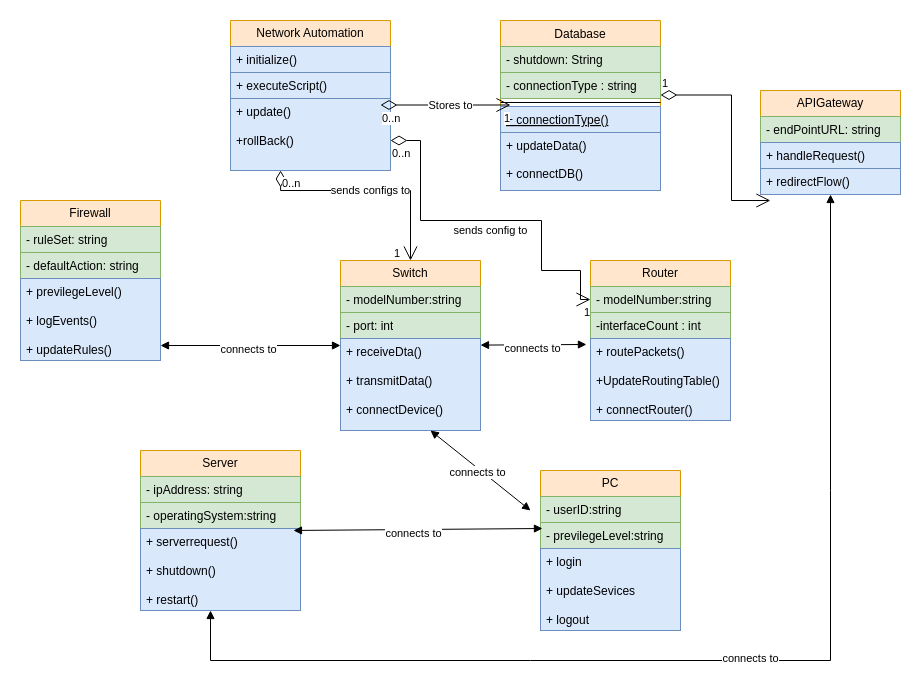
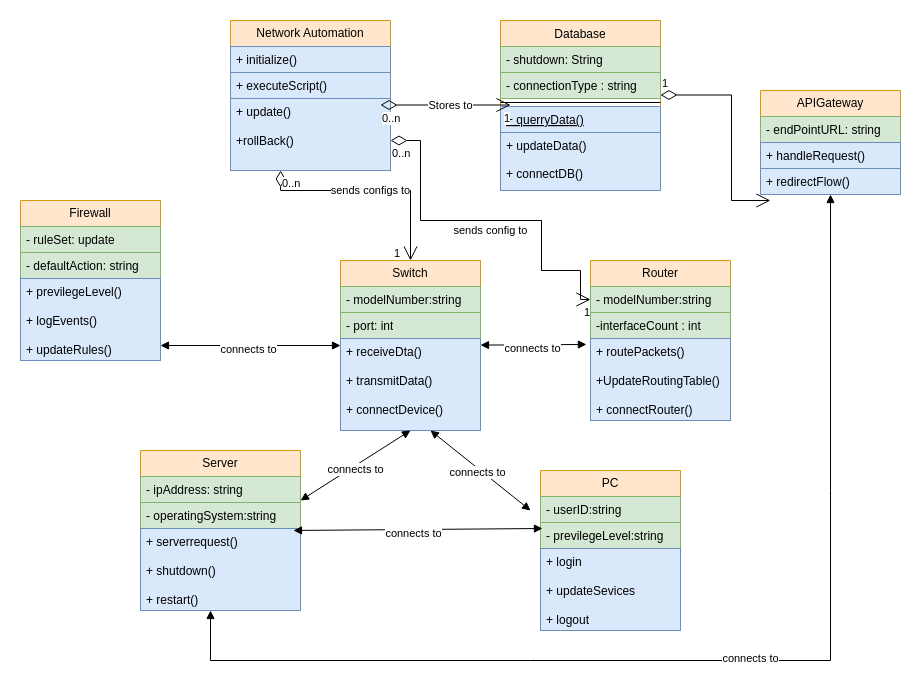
node "+ connectionType()": label "+ connectionType()" -> "+ querryData()"
node "- ruleSet: string": label "- ruleSet: string" -> "- ruleSet: update"
edge "Switch" -- "- operatingSystem:string": added, label "connects to"
